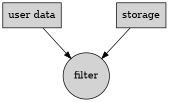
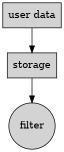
edge "user data" -> "filter": now "user data" -> "storage"
